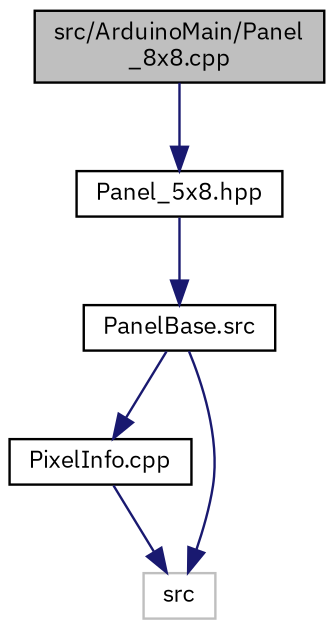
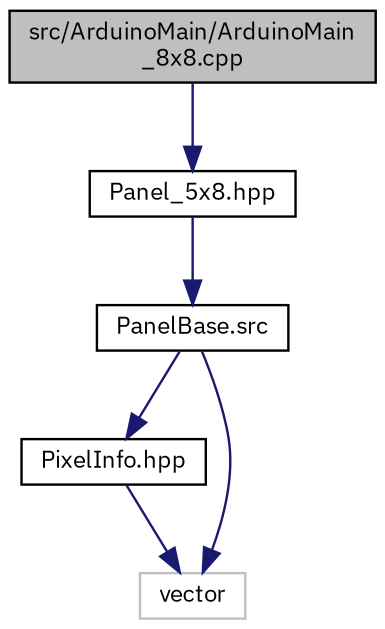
node "src/ArduinoMain/Panel _8x8.cpp": label "src/ArduinoMain/Panel _8x8.cpp" -> "src/ArduinoMain/ArduinoMain _8x8.cpp"
node "PixelInfo.cpp": label "PixelInfo.cpp" -> "PixelInfo.hpp"
node "src": label "src" -> "vector"
